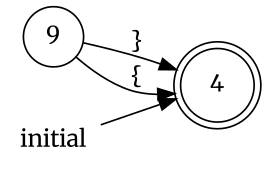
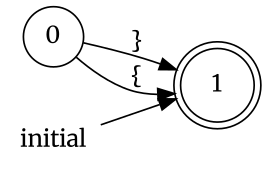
node "9": label "9" -> "0"
node "4": label "4" -> "1"
